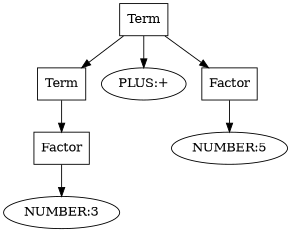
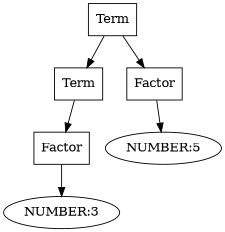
node "PLUS:+": removed
